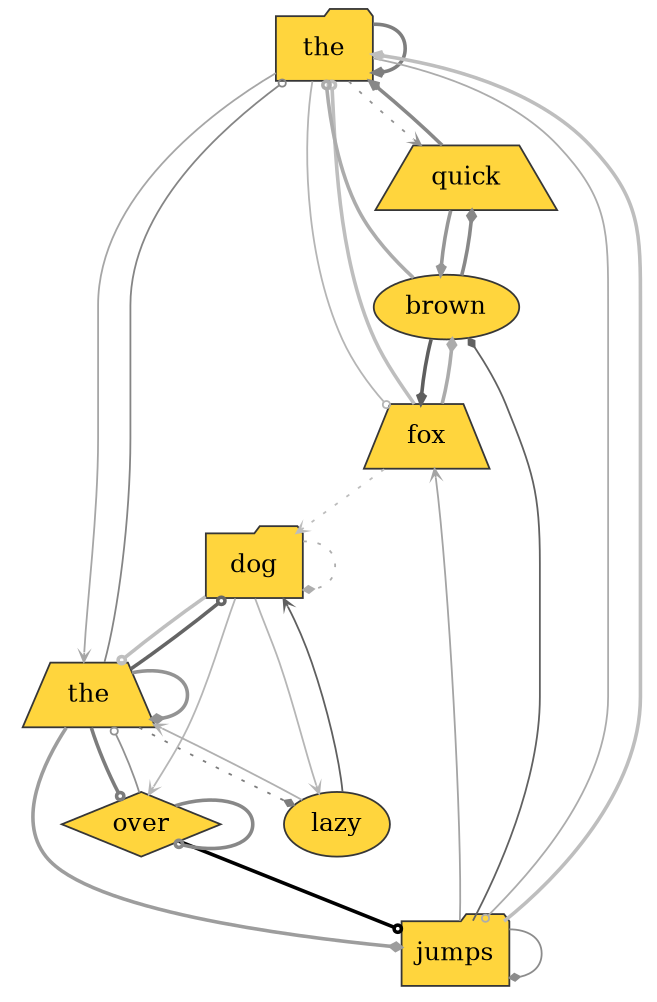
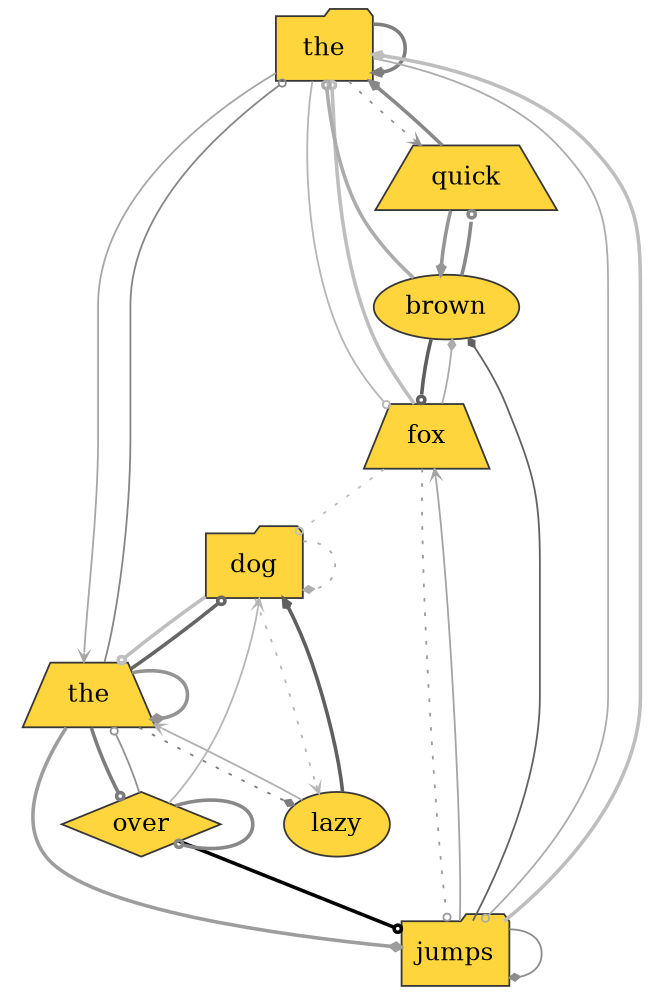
edge "brown" -> "quick": arrowhead diamond -> odot
edge "brown" -> "fox": arrowhead vee -> odot
edge "fox" -> "brown": style bold -> solid
edge "fox" -> "dog": arrowhead vee -> odot
edge "dog" -> "lazy": style solid -> dotted
edge "fox" -> "jumps": added
edge "dog" -> "over": reversed
edge "lazy" -> "dog": style solid -> bold
